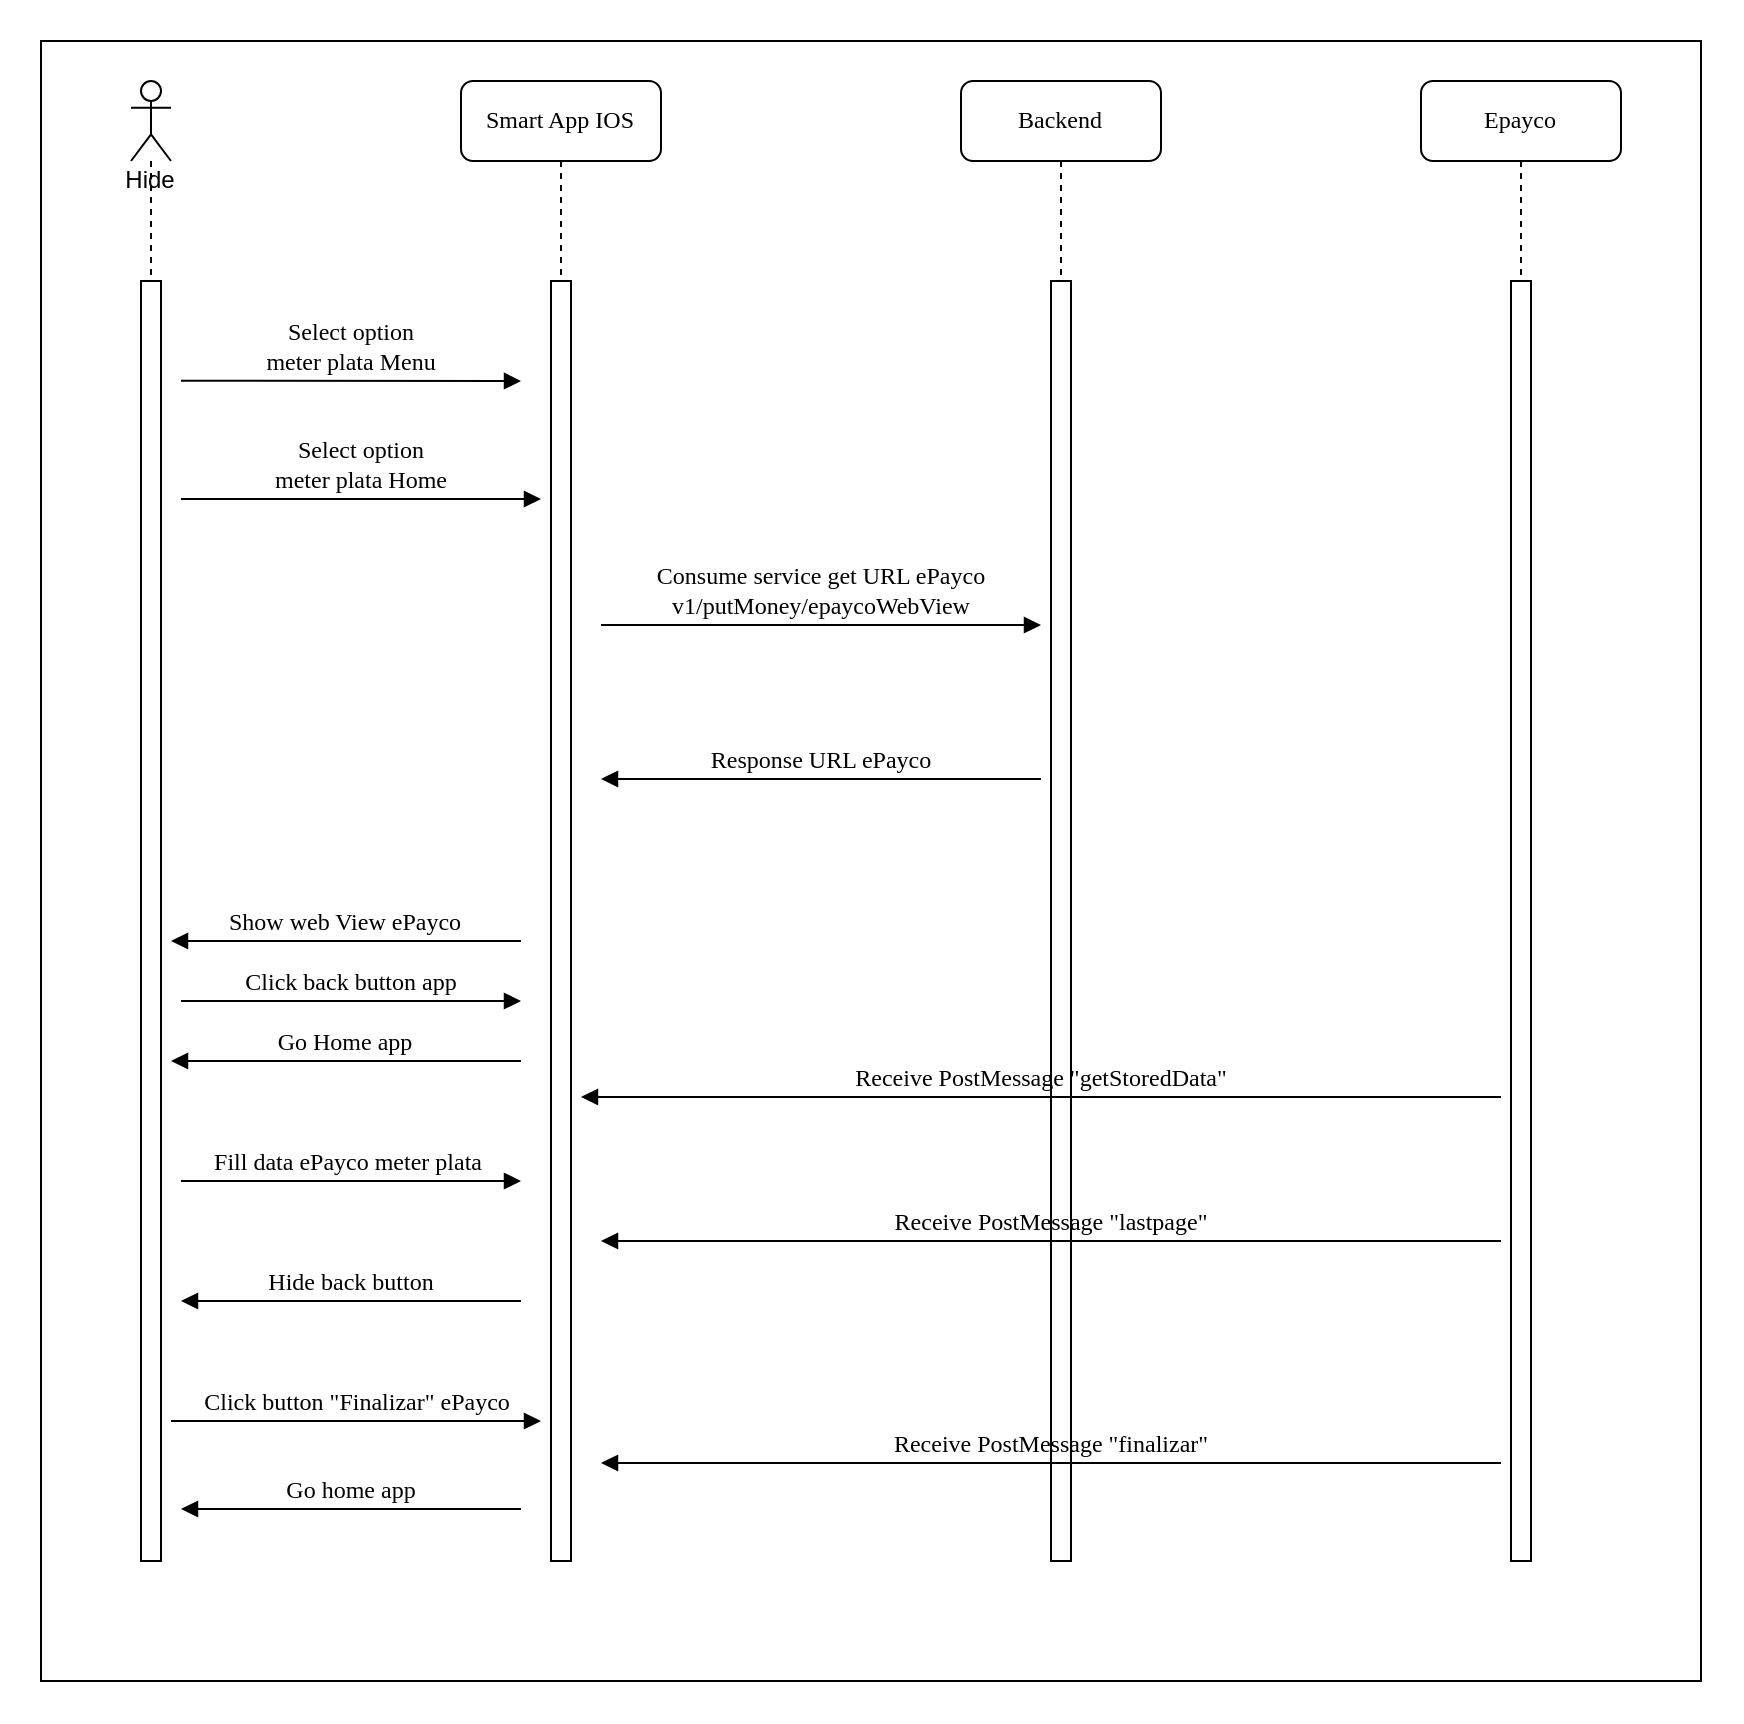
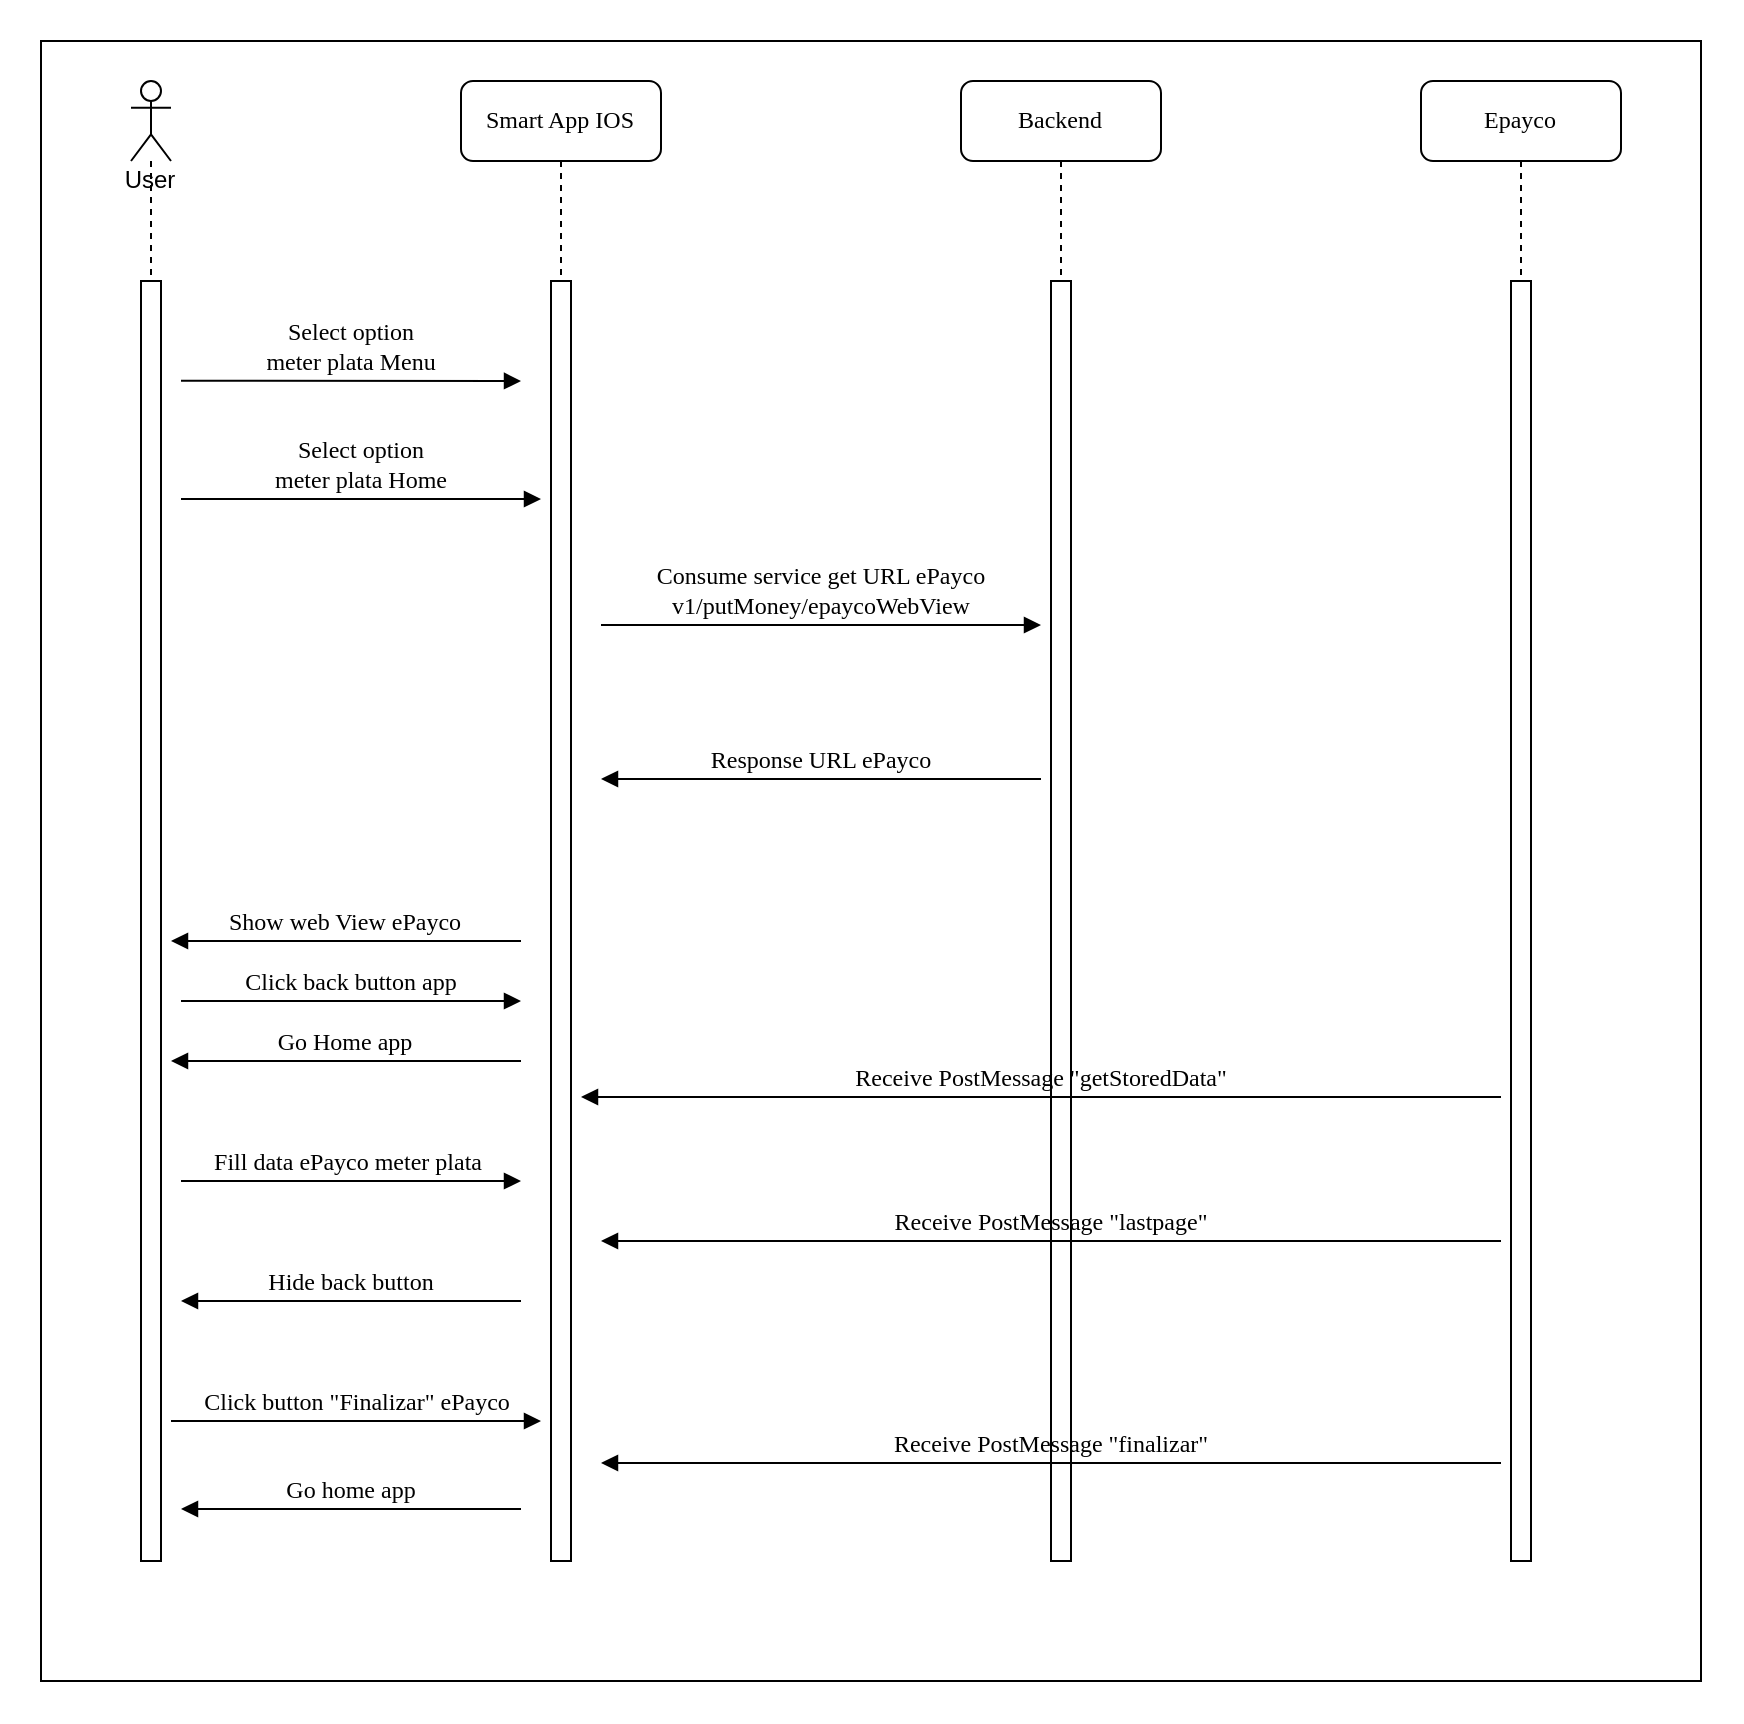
node "Hide": label "Hide" -> "User"
